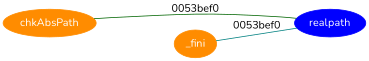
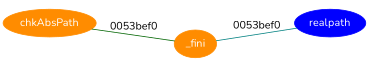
edge "chkAbsPath" -- "realpath": now "chkAbsPath" -- "_fini"
